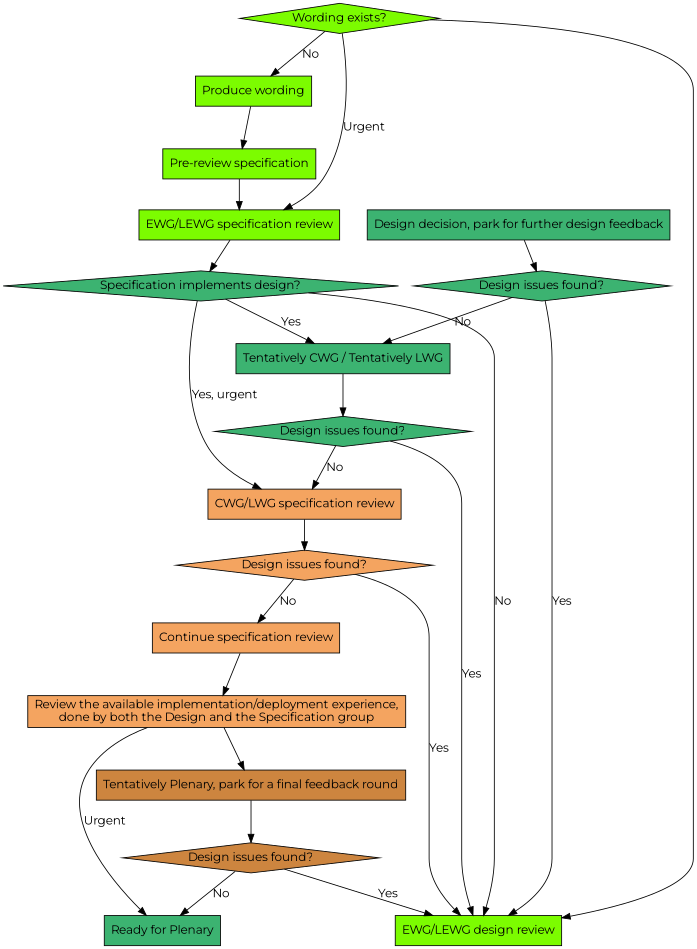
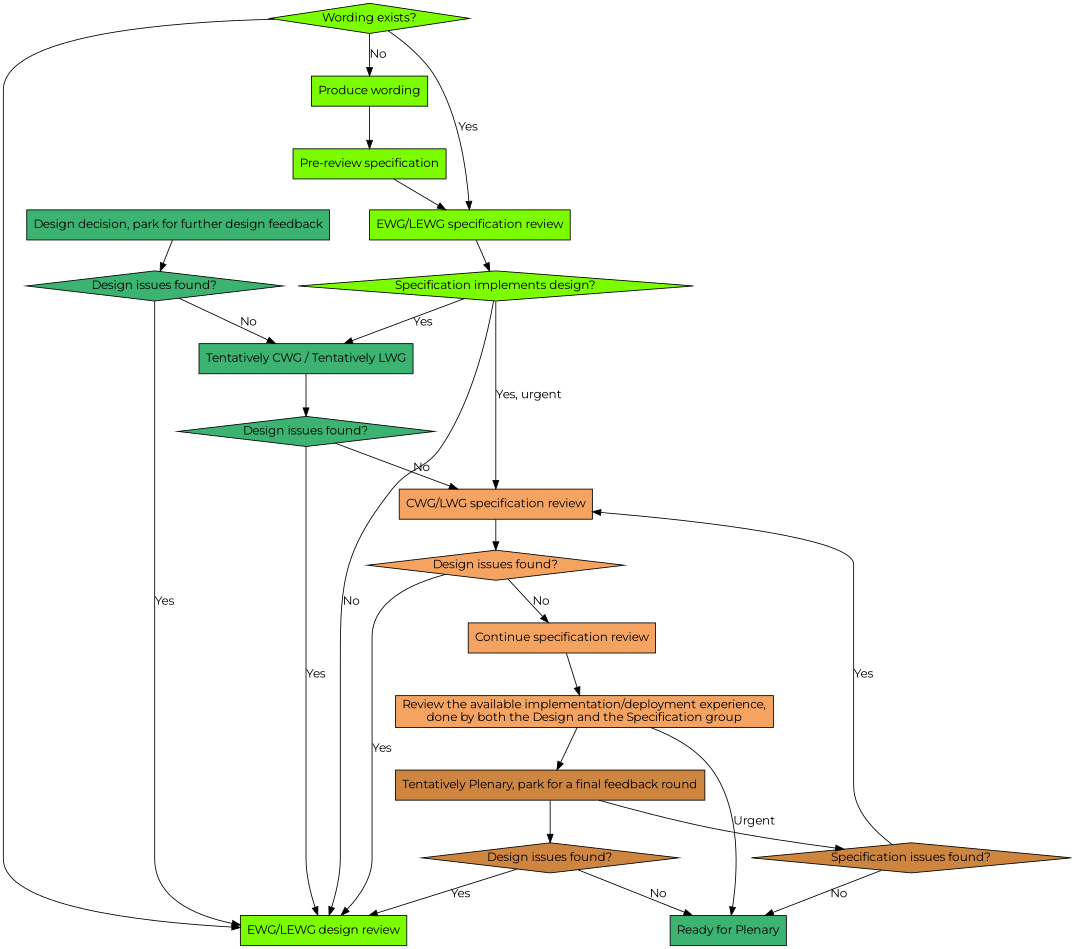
edge "Wording exists?" -> "EWG/LEWG specification review": label "Urgent" -> "Yes"
node "Specification implements design?": fillcolor mediumseagreen -> lawngreen
node "Specification issues found?": added
